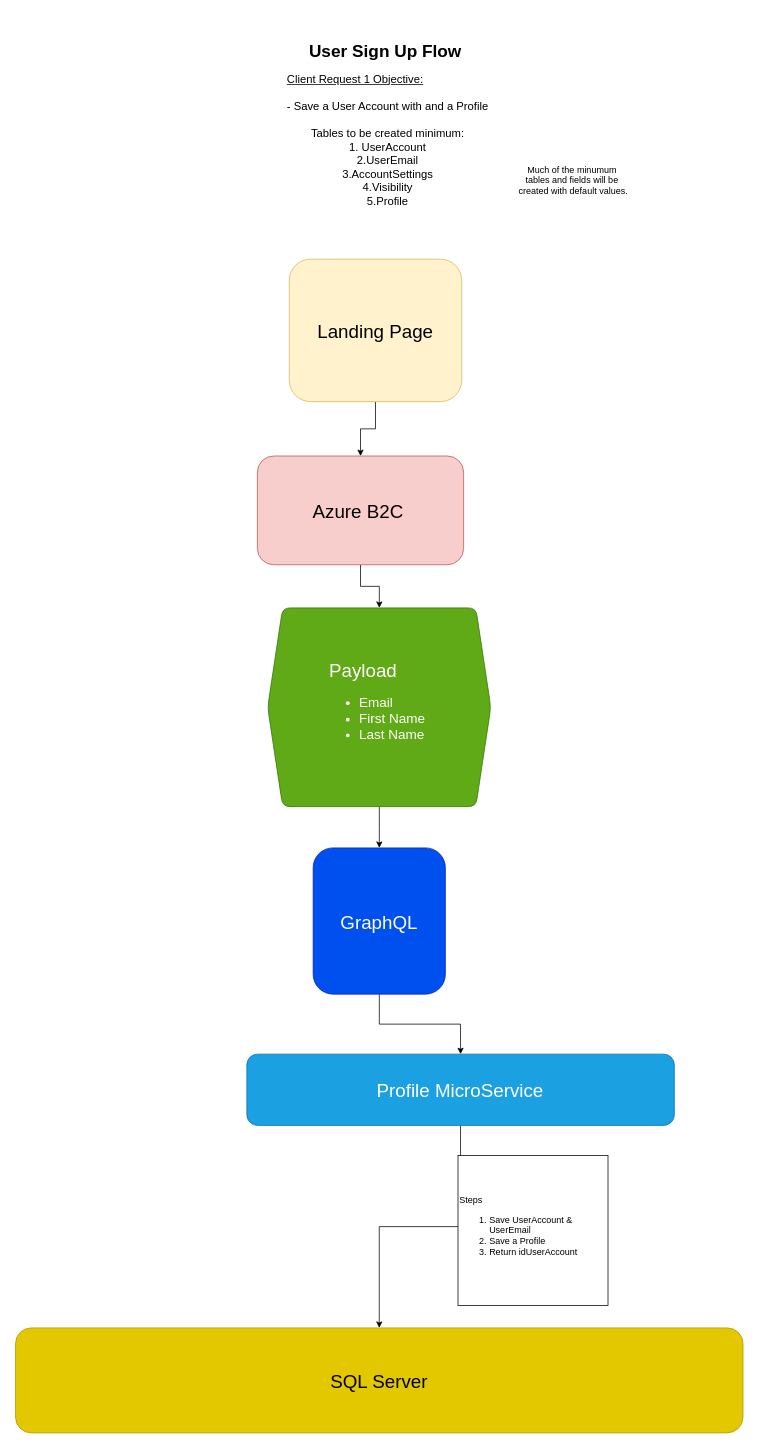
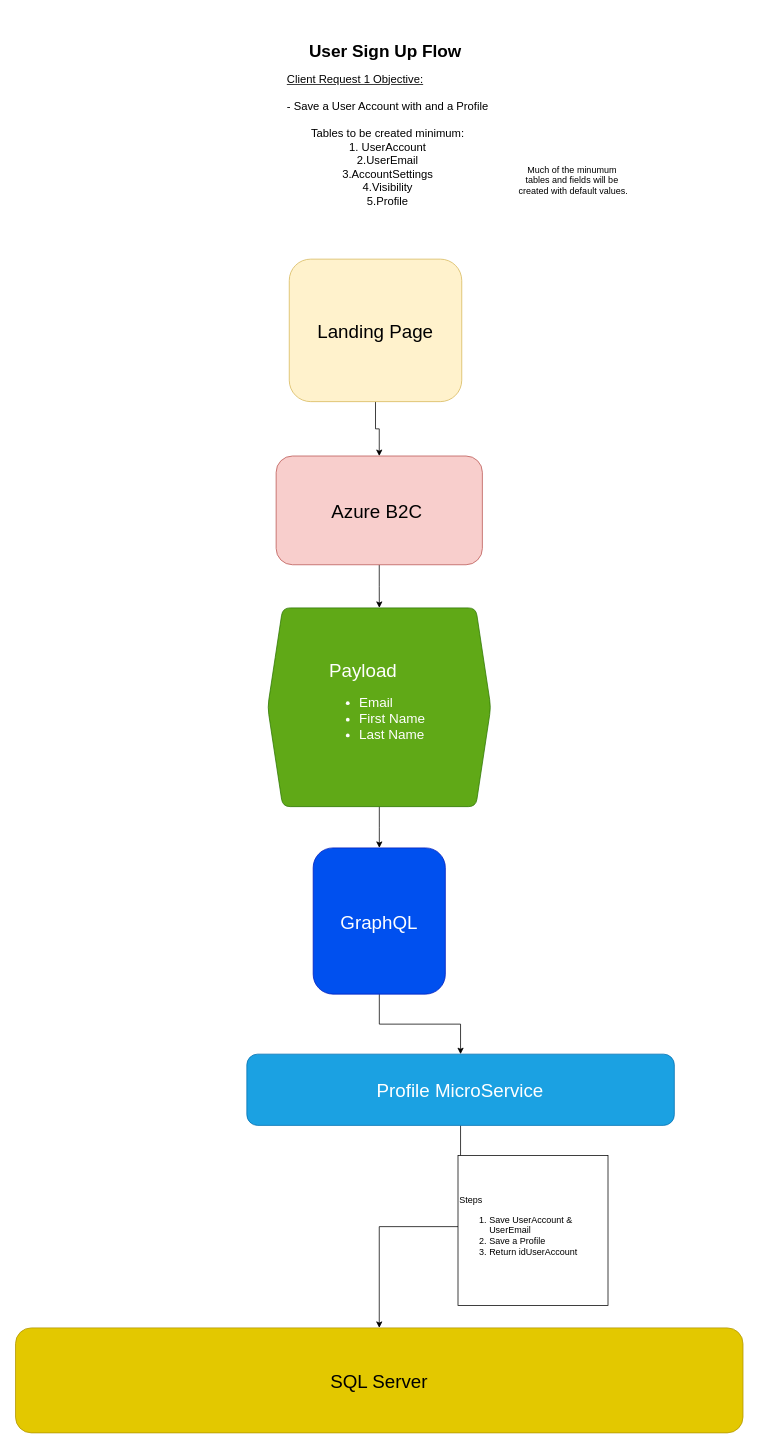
node "Azure B2C": moved (360, 510) -> (379, 510)
